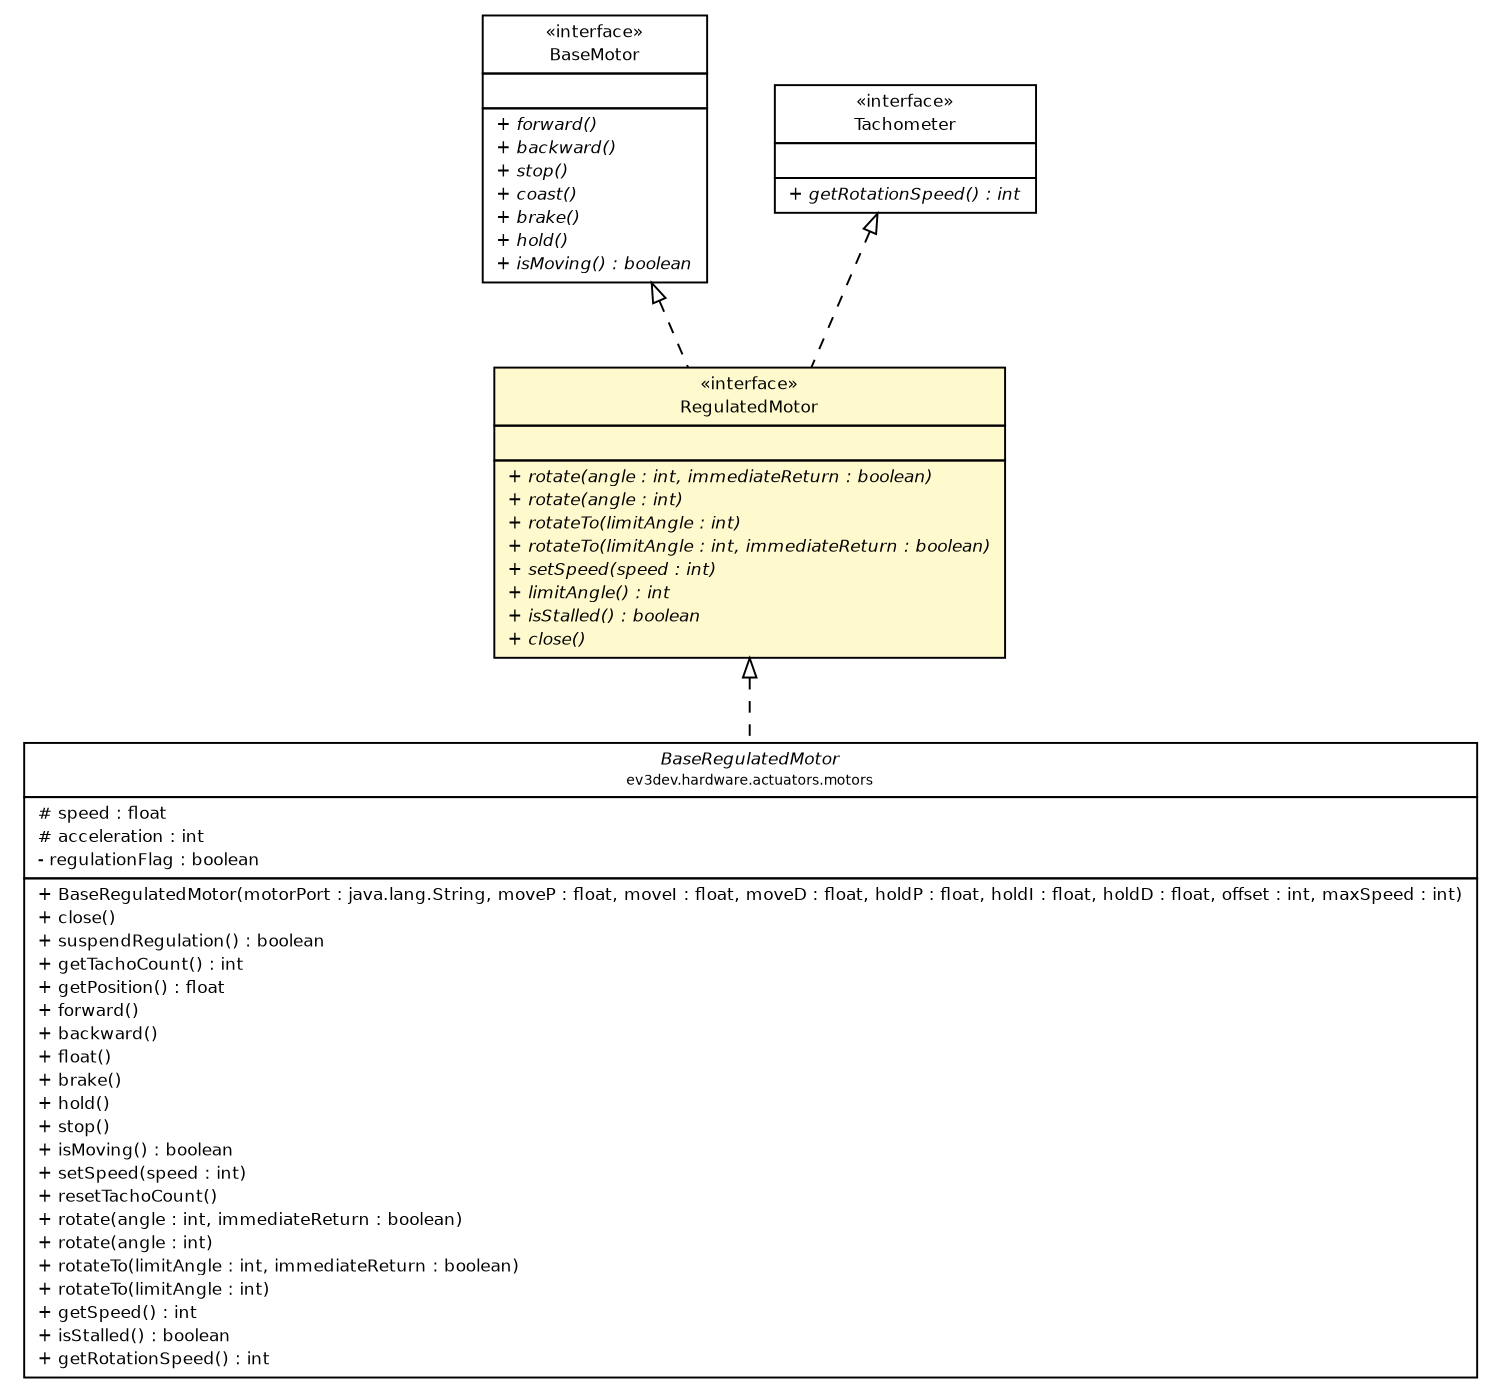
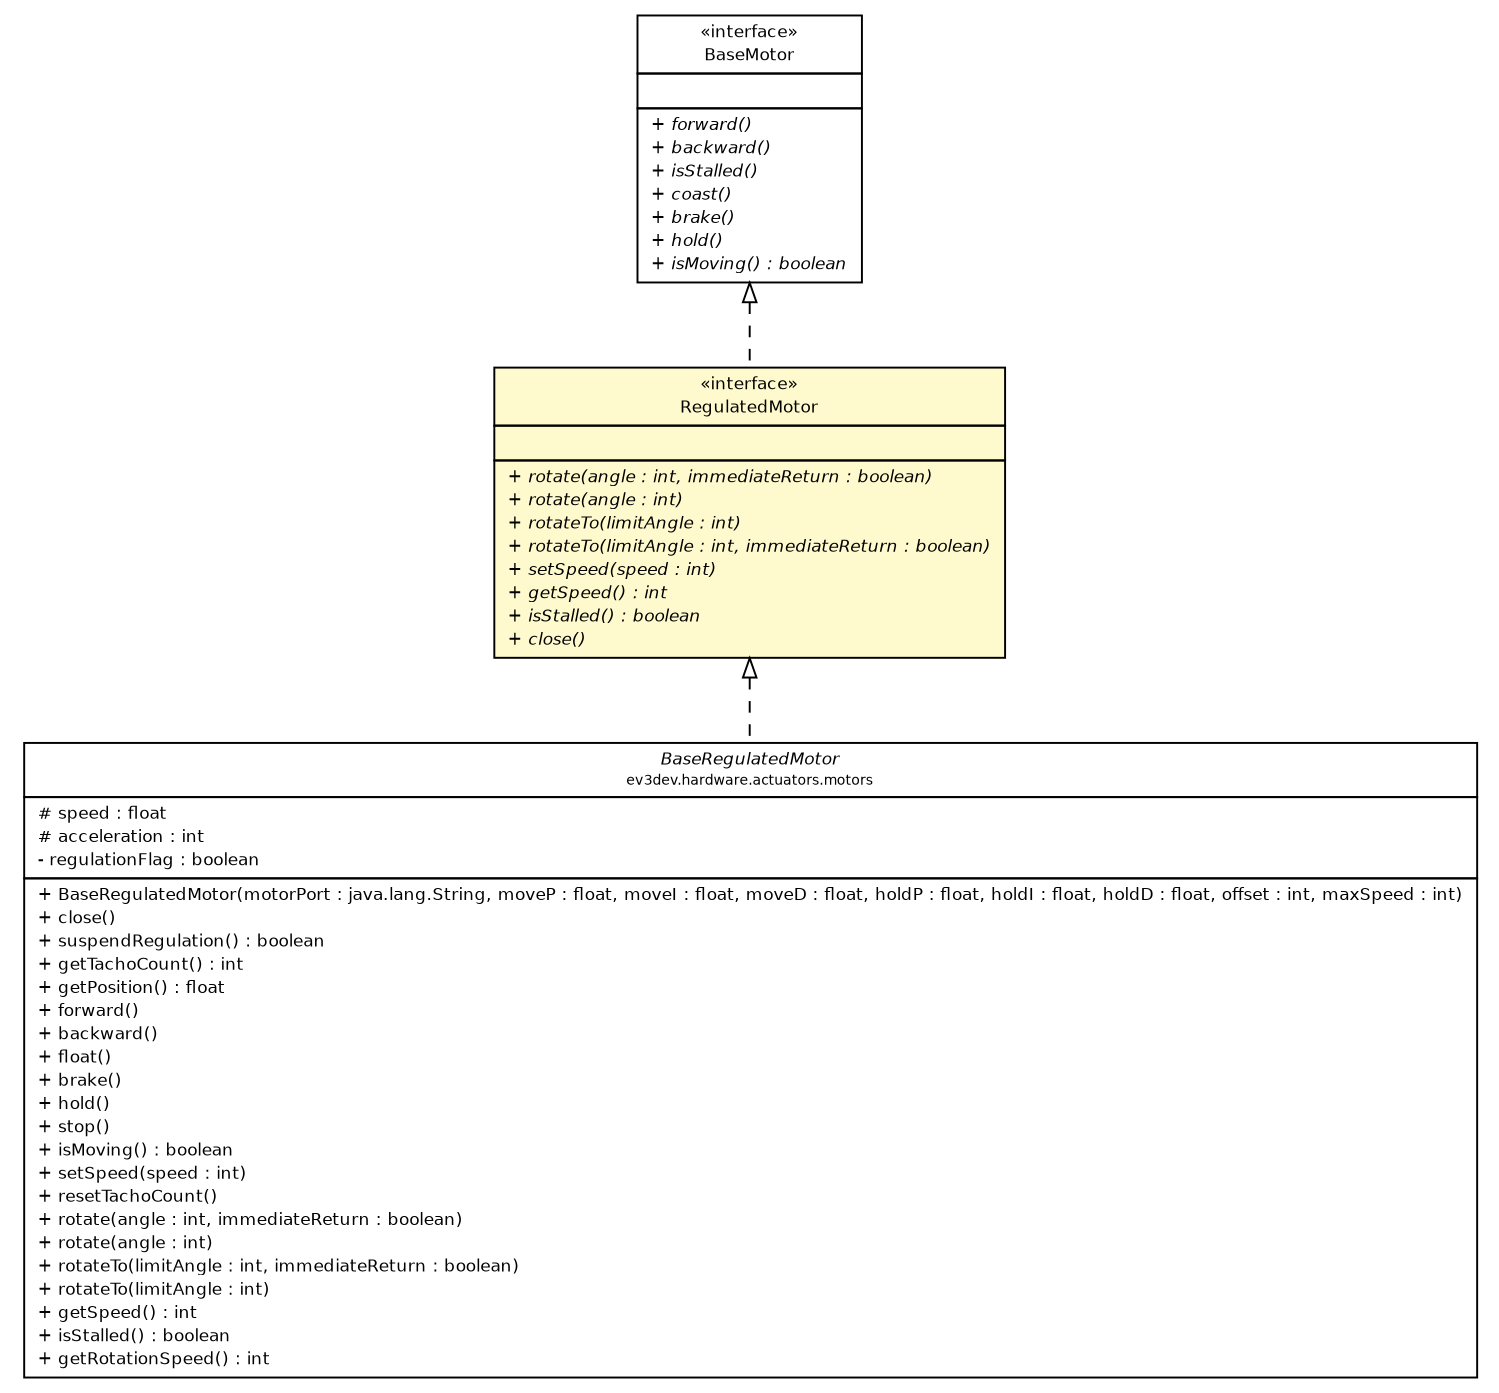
node "Tachometer": removed
node "BaseMotor": text "+ stop()" -> "+ isStalled()"
node "RegulatedMotor": text "+ limitAngle() : int" -> "+ getSpeed() : int"
